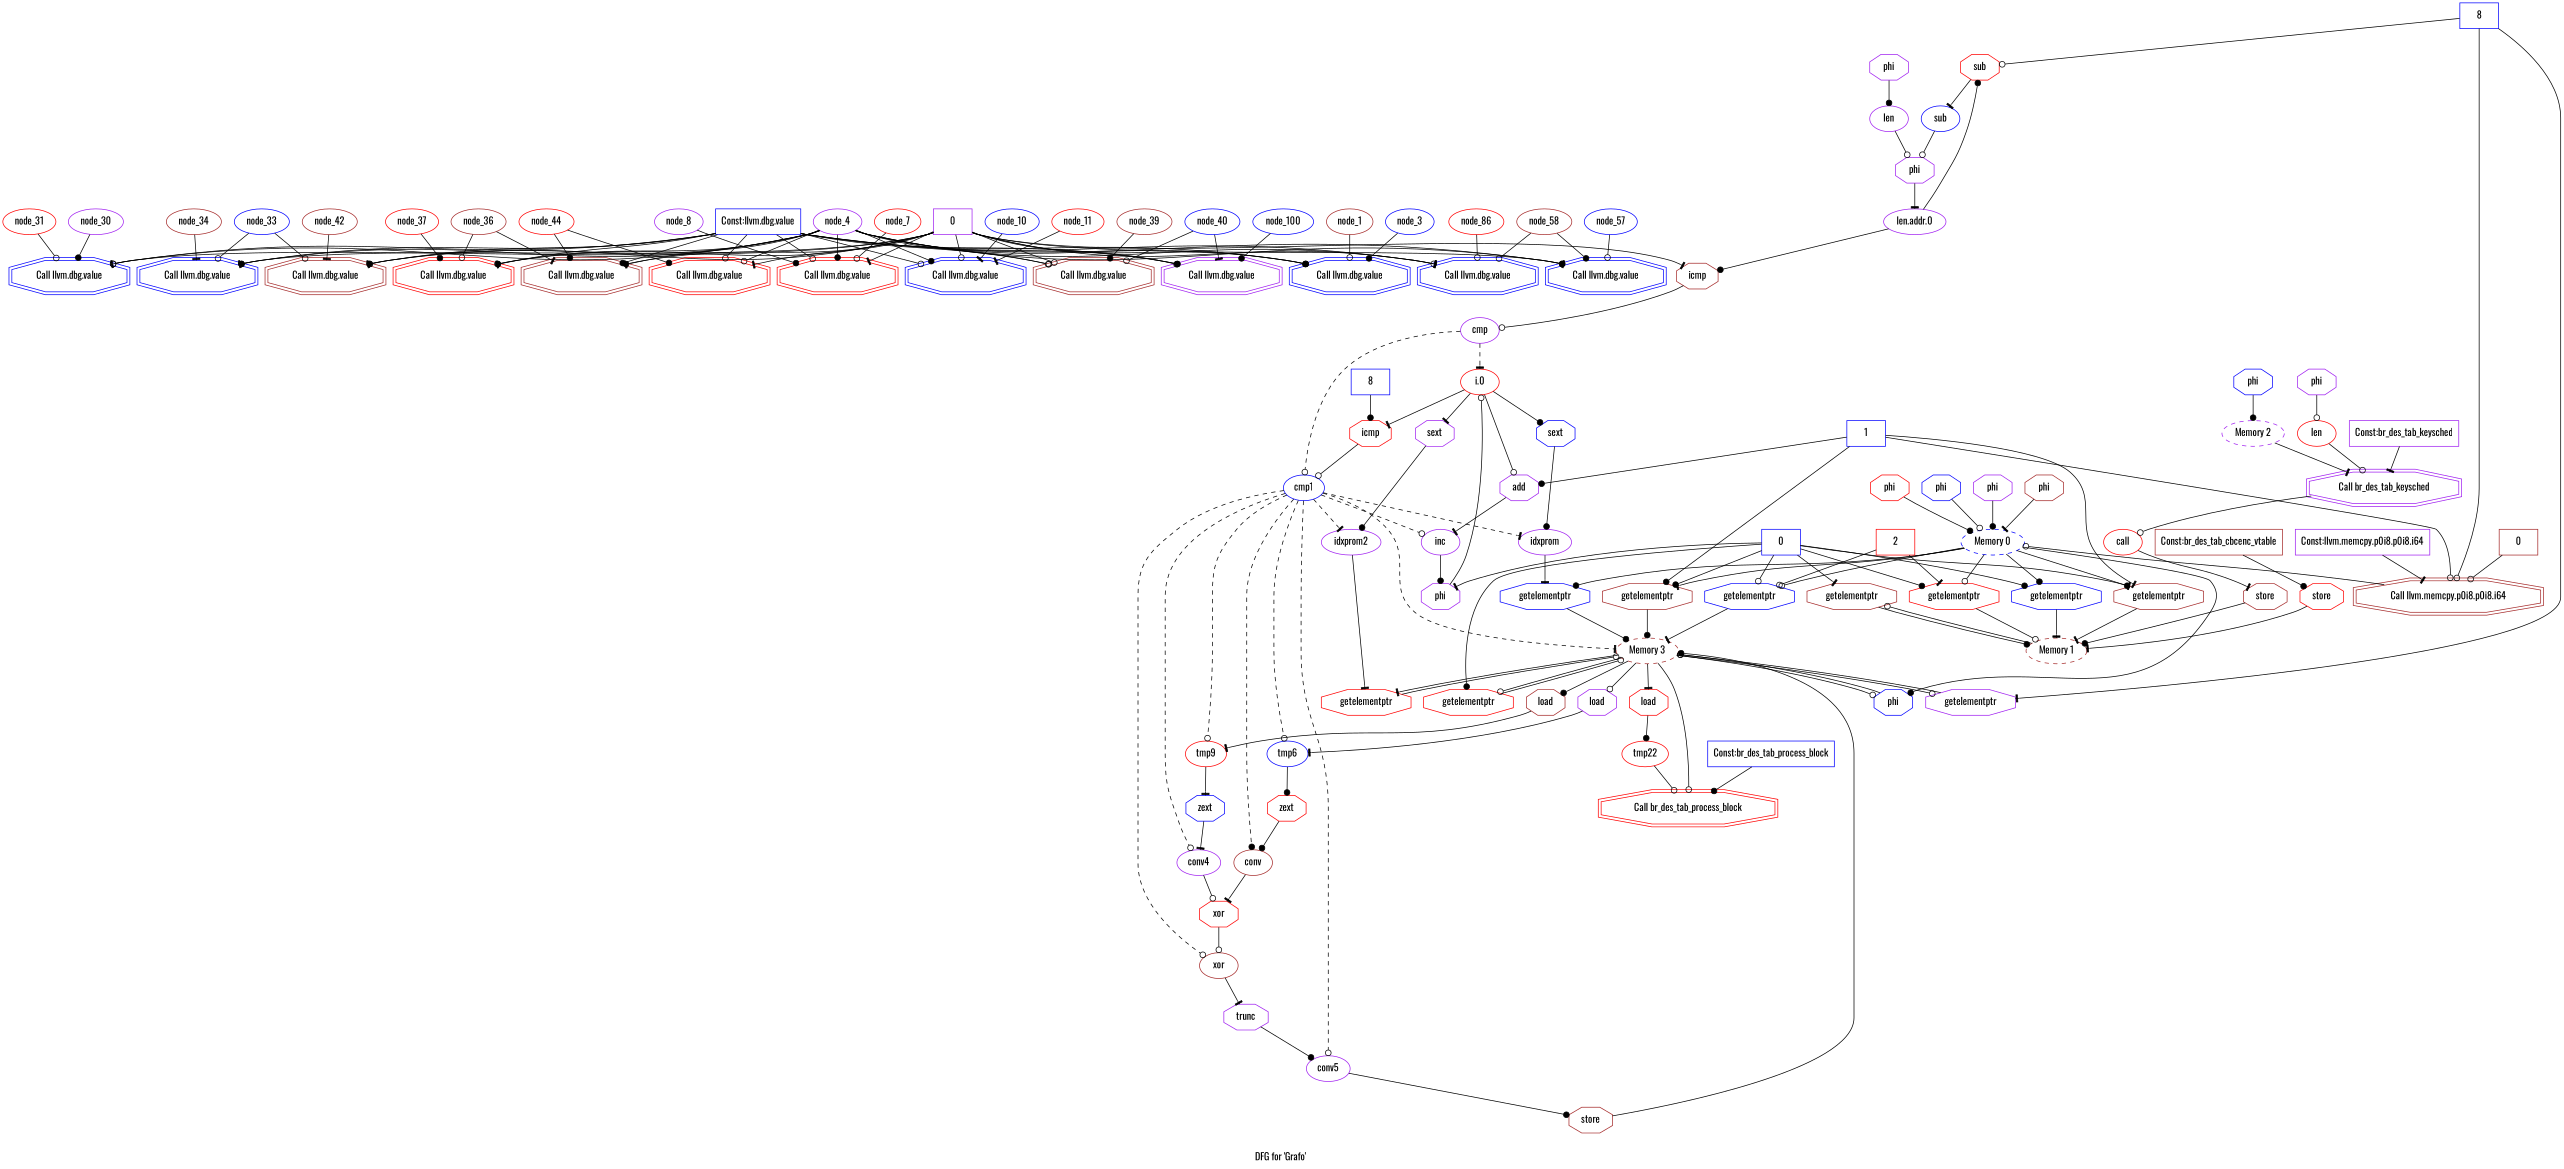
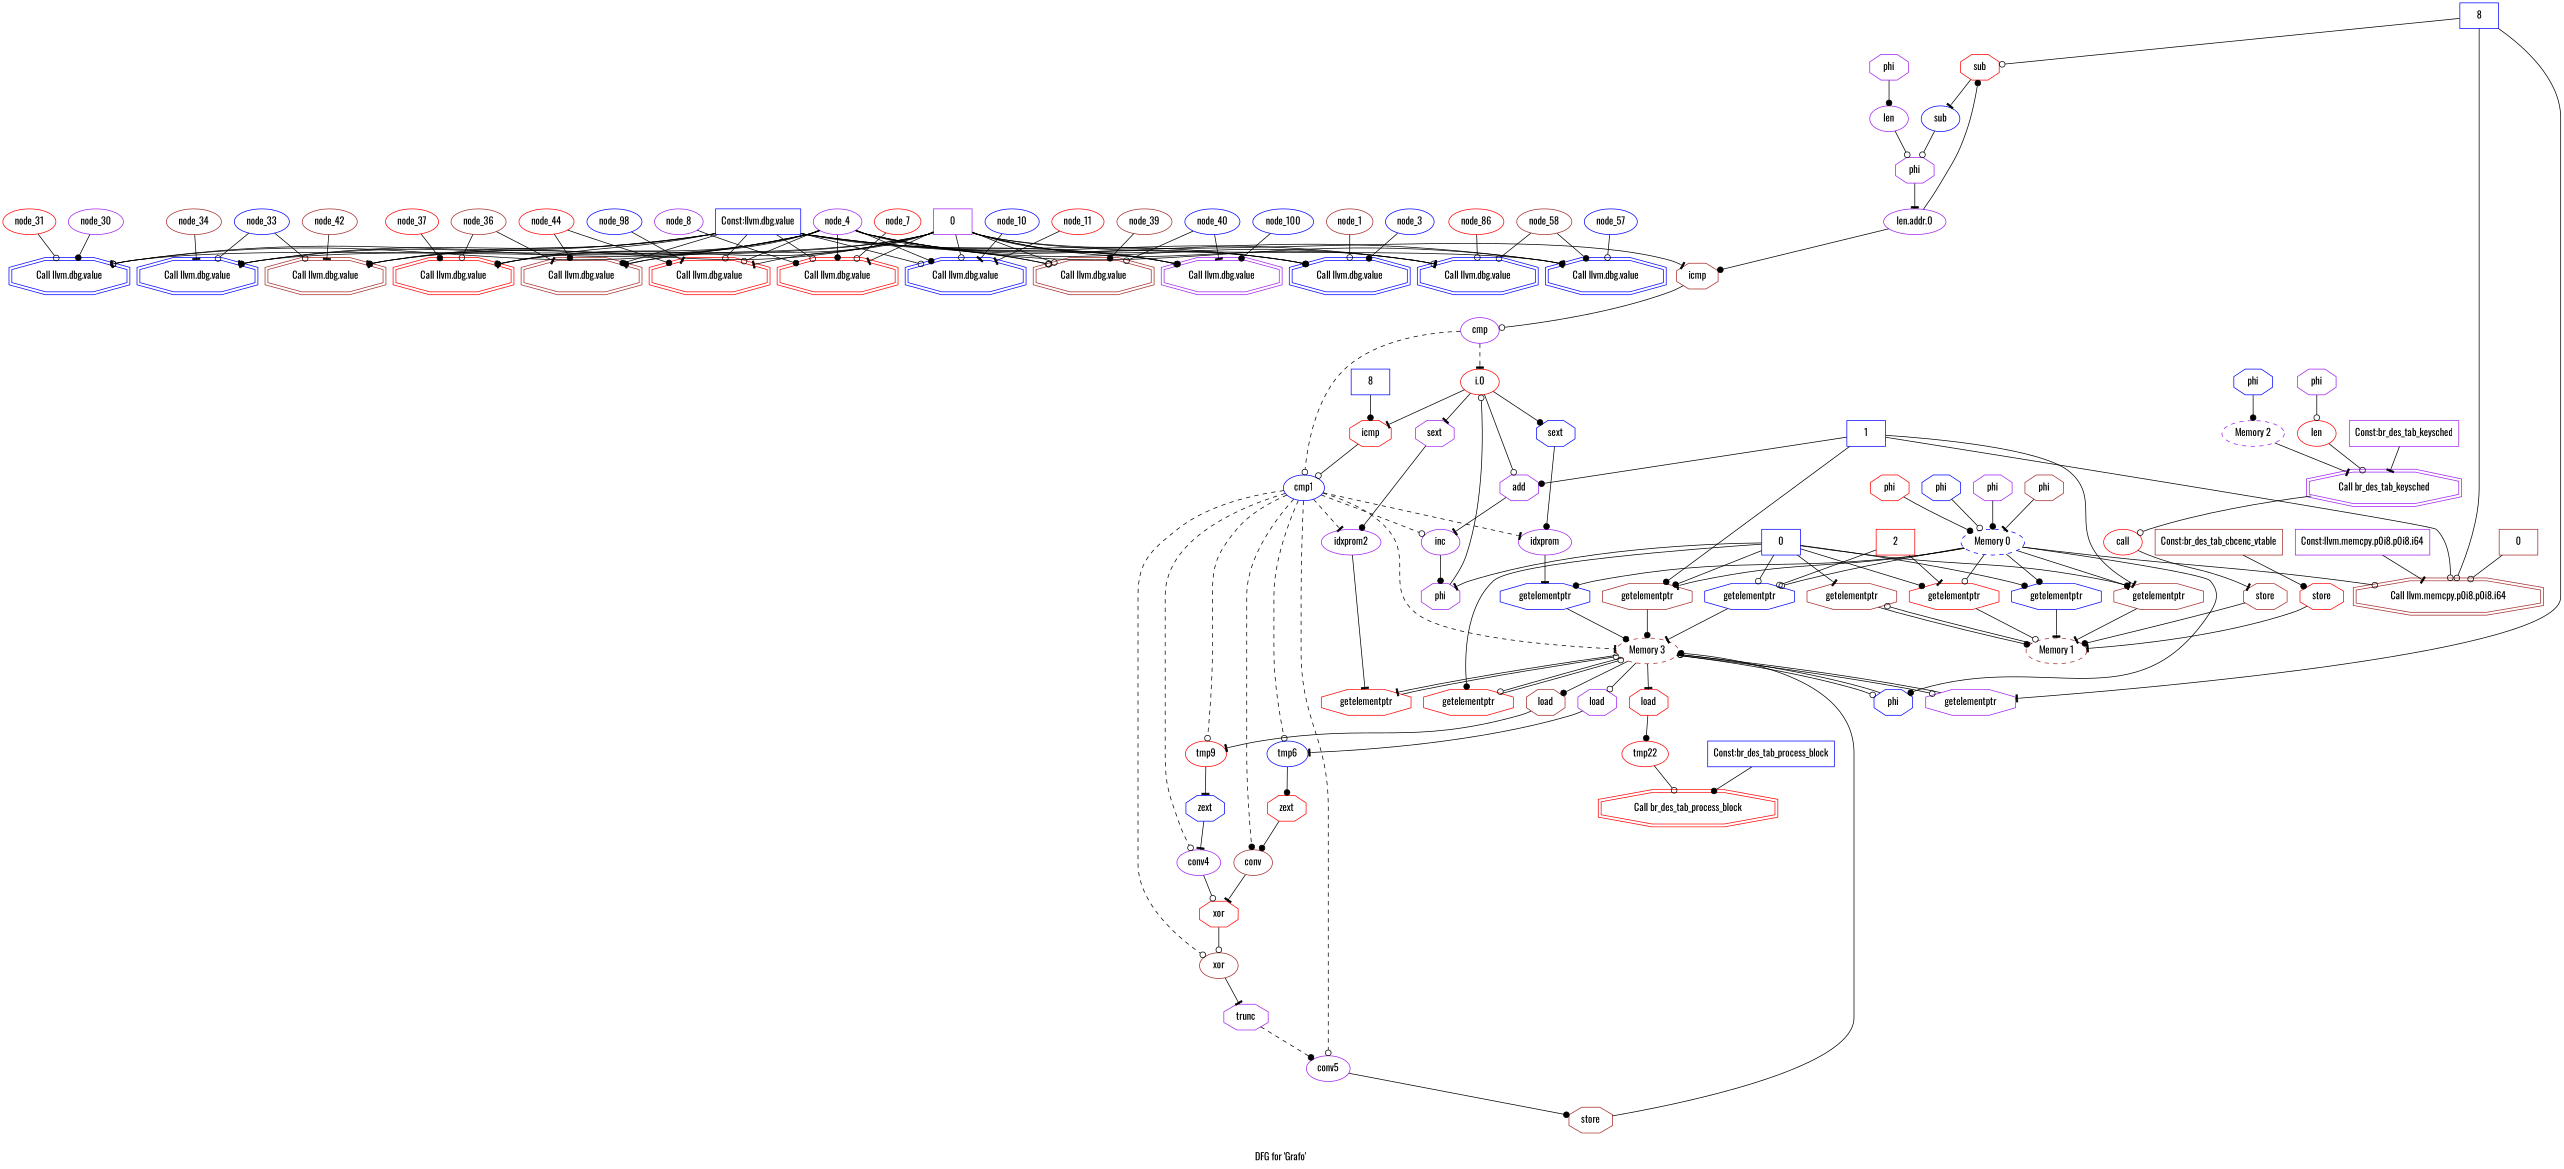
node "node_98": added
edge "Call llvm.memcpy.p0i8.p0i8.i64" -> "Memory 0": reversed
edge "Memory 3" -> "Call br_des_tab_process_block": removed
edge "trunc" -> "conv5": style solid -> dashed
